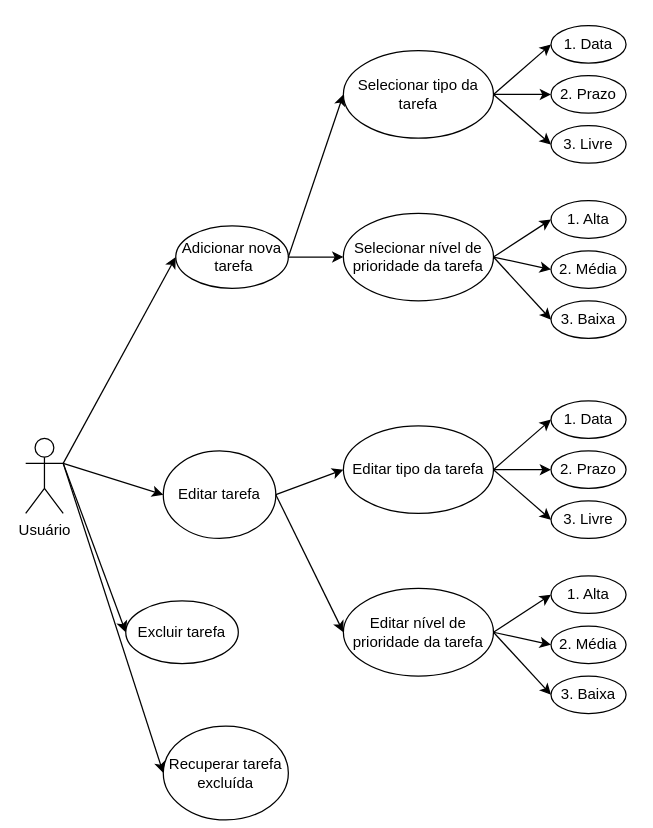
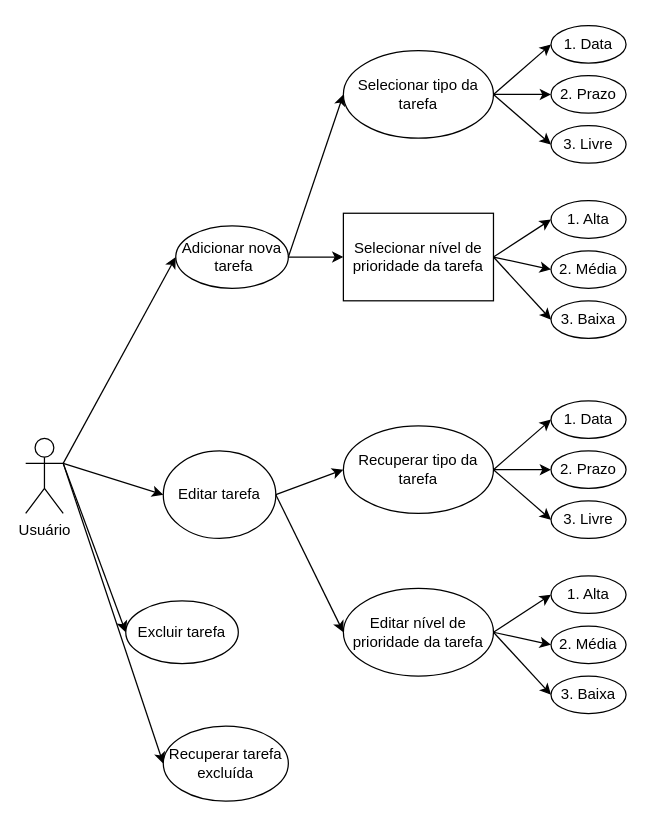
node "Selecionar nível de prioridade da tarefa": shape ellipse -> rectangle
node "Editar tipo da tarefa": label "Editar tipo da tarefa" -> "Recuperar tipo da tarefa"
node "Recuperar tarefa excluída": size 125x94 -> 125x75
